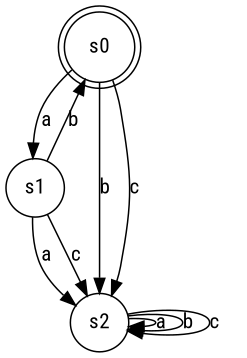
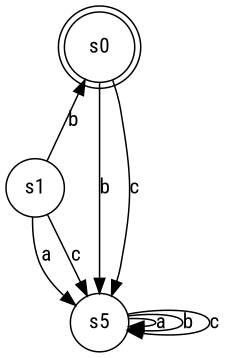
edge "s0" -> "s1": removed, label "a"
node "s2": label "s2" -> "s5"
